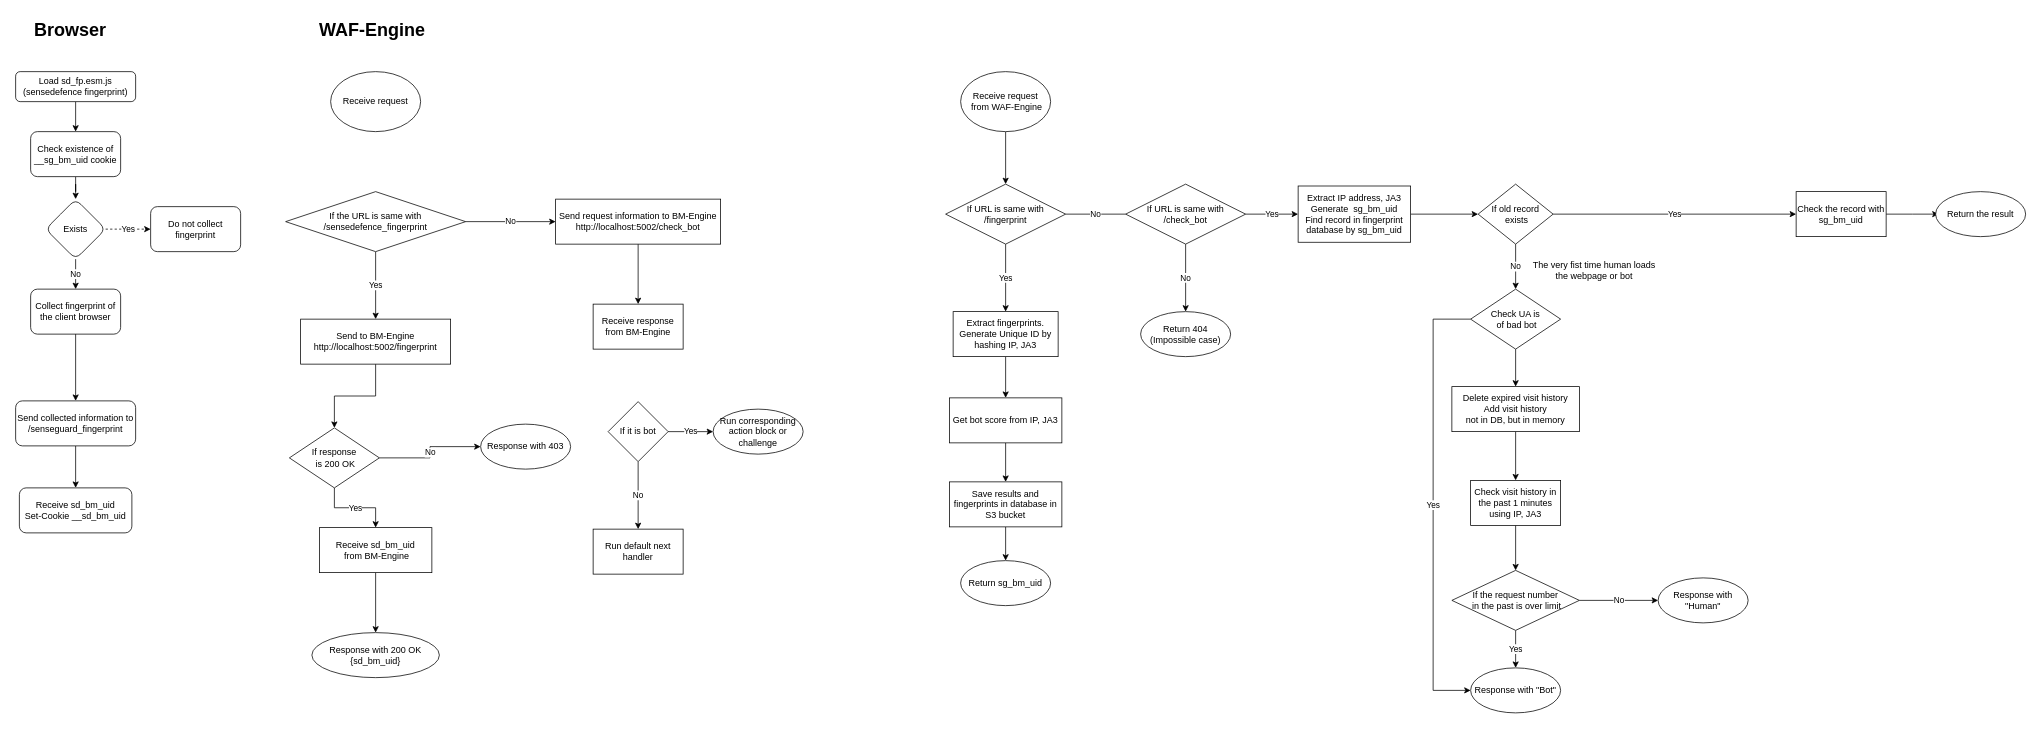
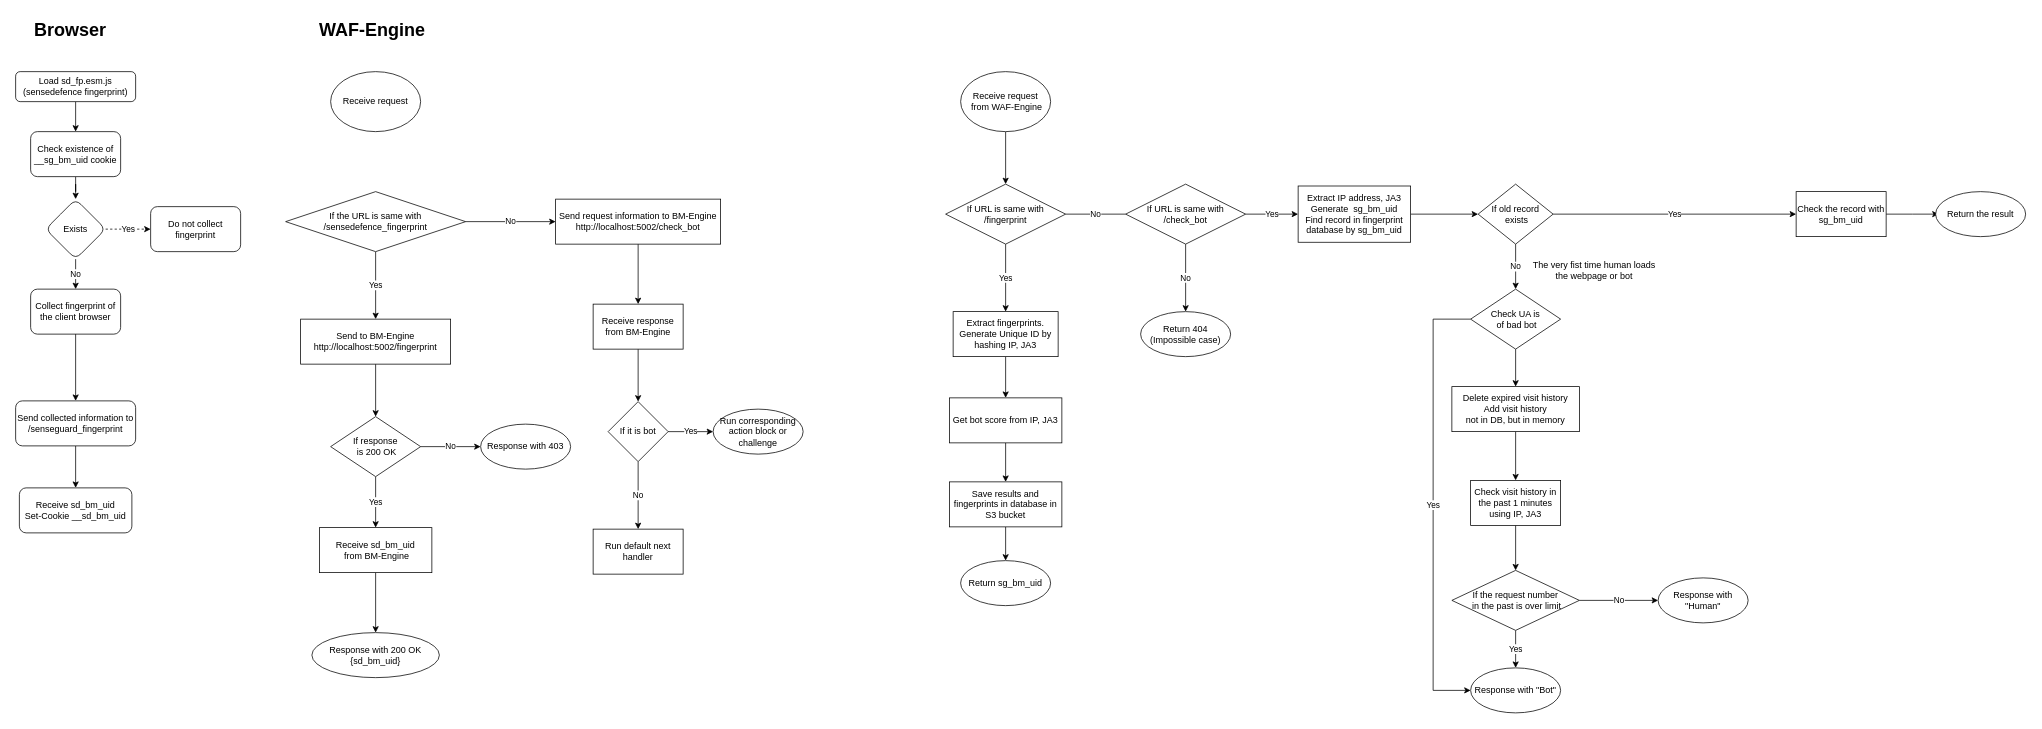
edge "Receive response from BM-Engine" -> "If it is bot": added
node "If response is 200 OK": moved (334, 458) -> (375, 447)
